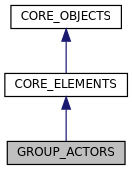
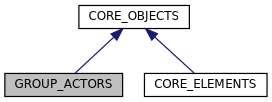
edge "GROUP_ACTORS" -> "CORE_ELEMENTS": now "GROUP_ACTORS" -> "CORE_OBJECTS"
